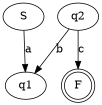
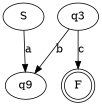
node "q2": label "q2" -> "q3"
node "q1": label "q1" -> "q9"
